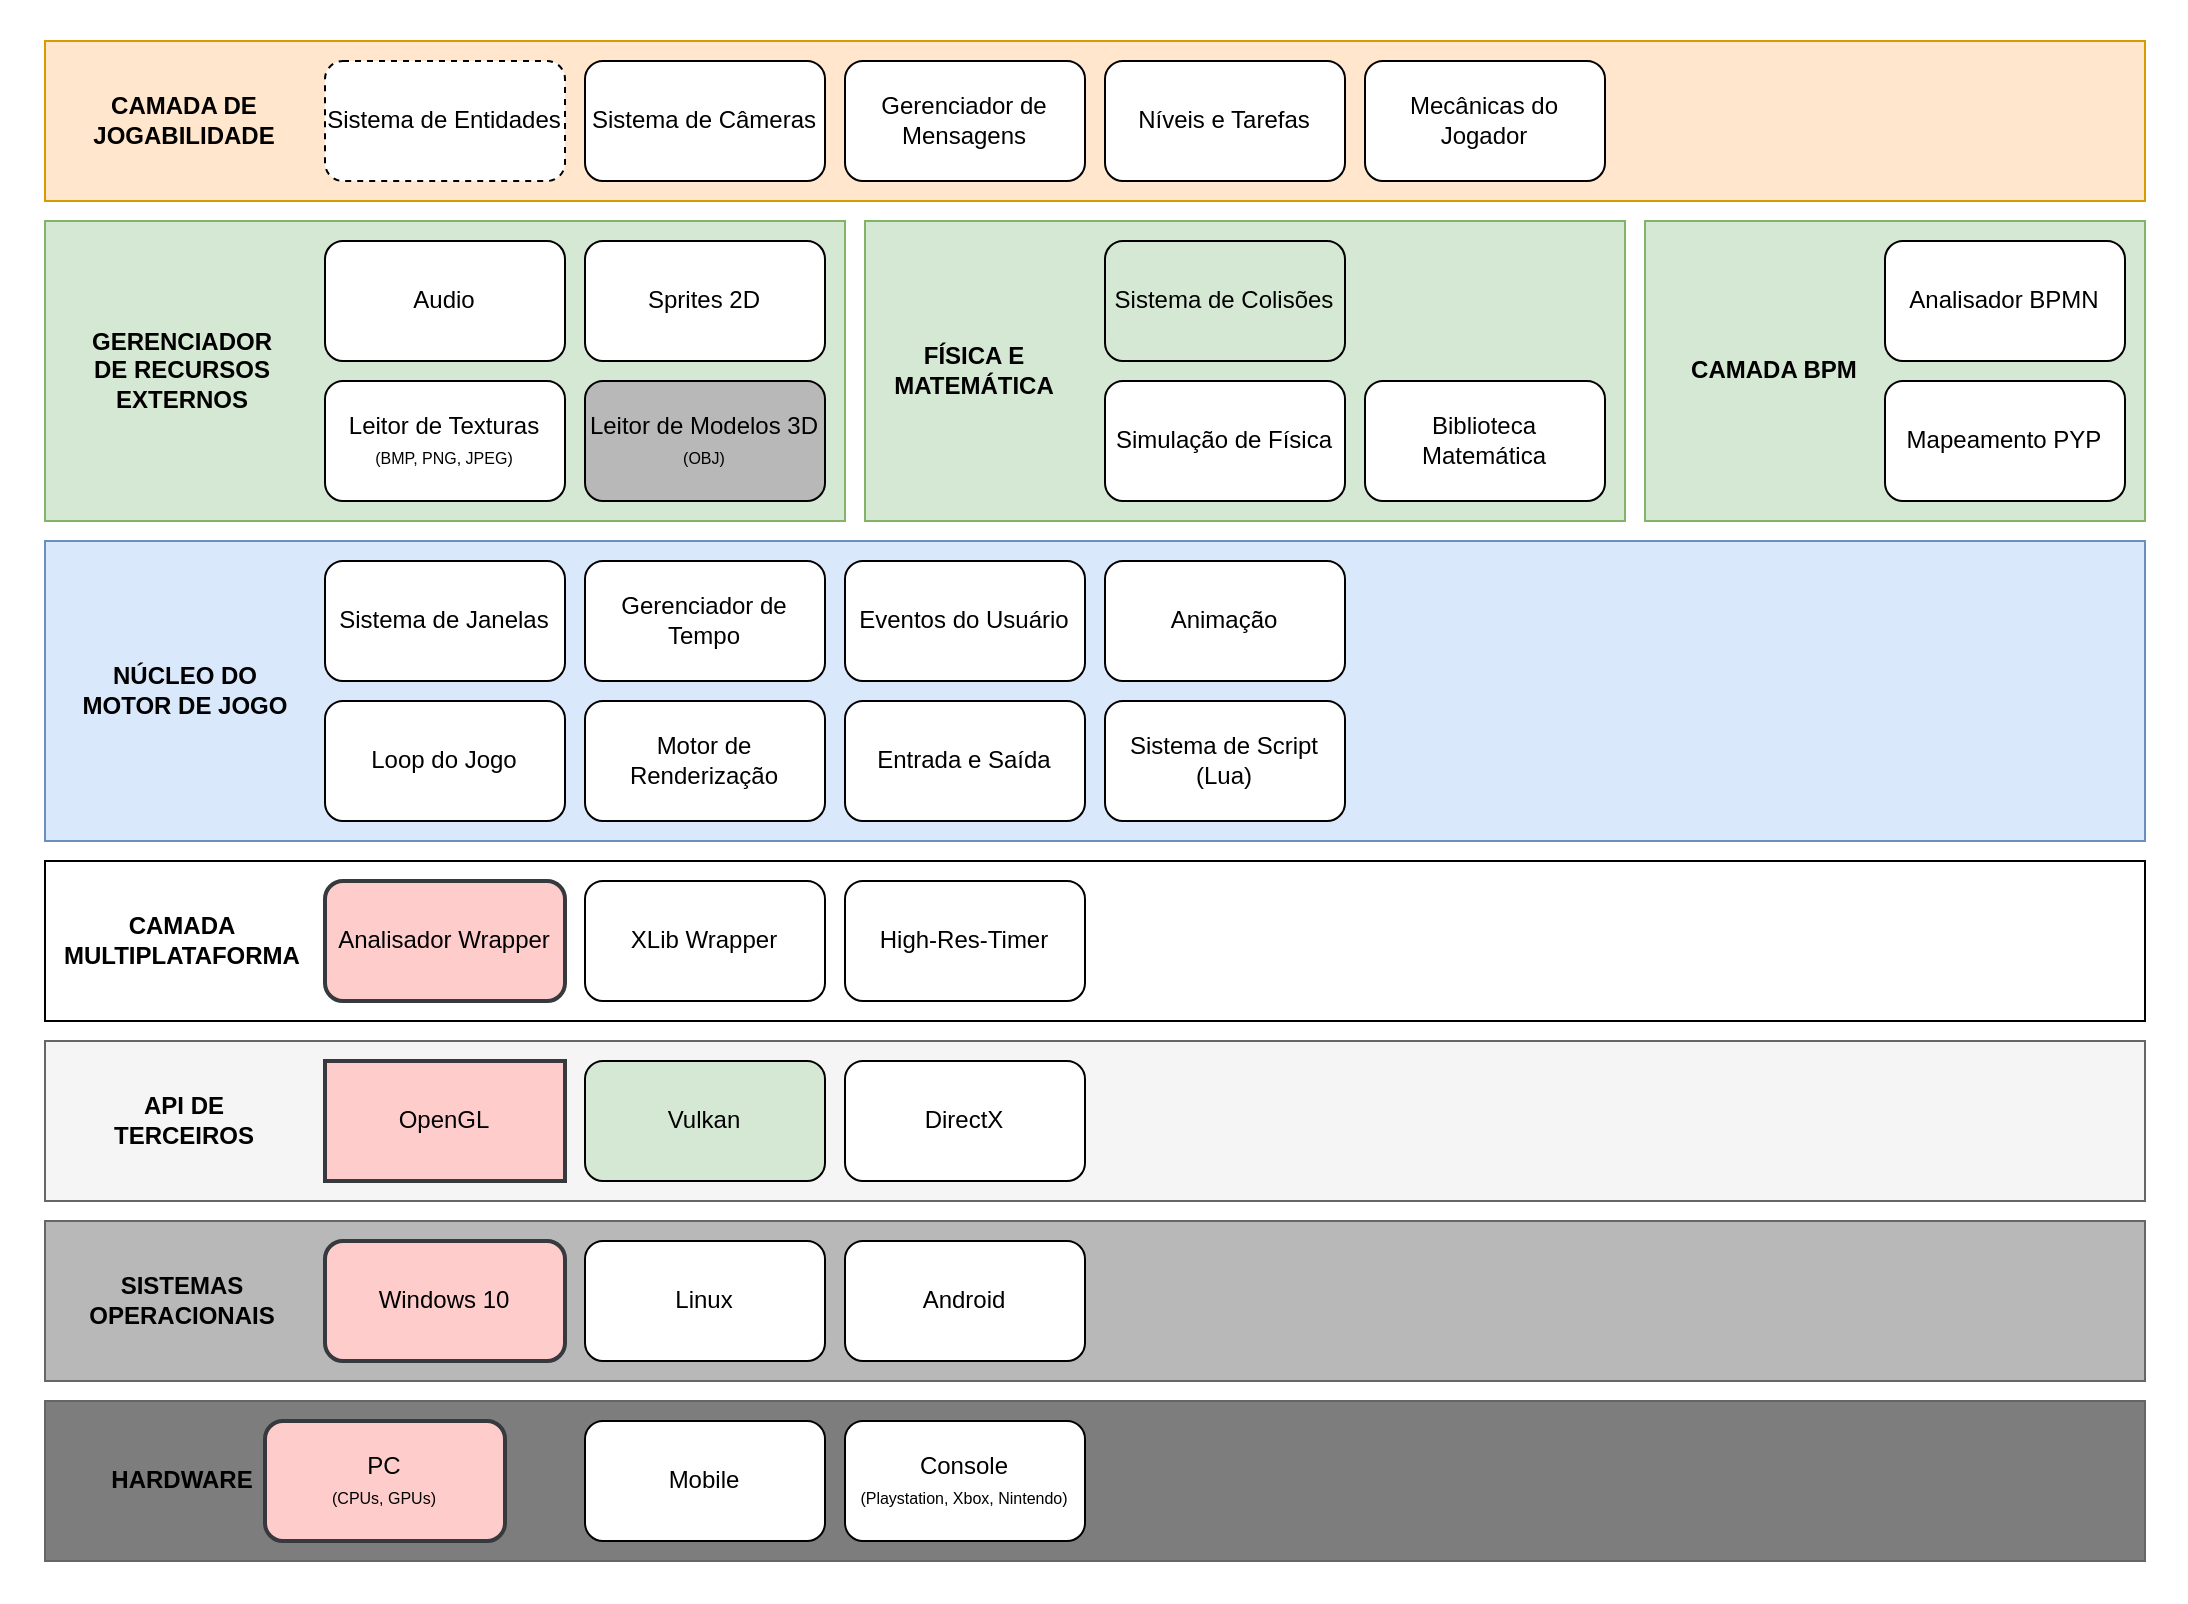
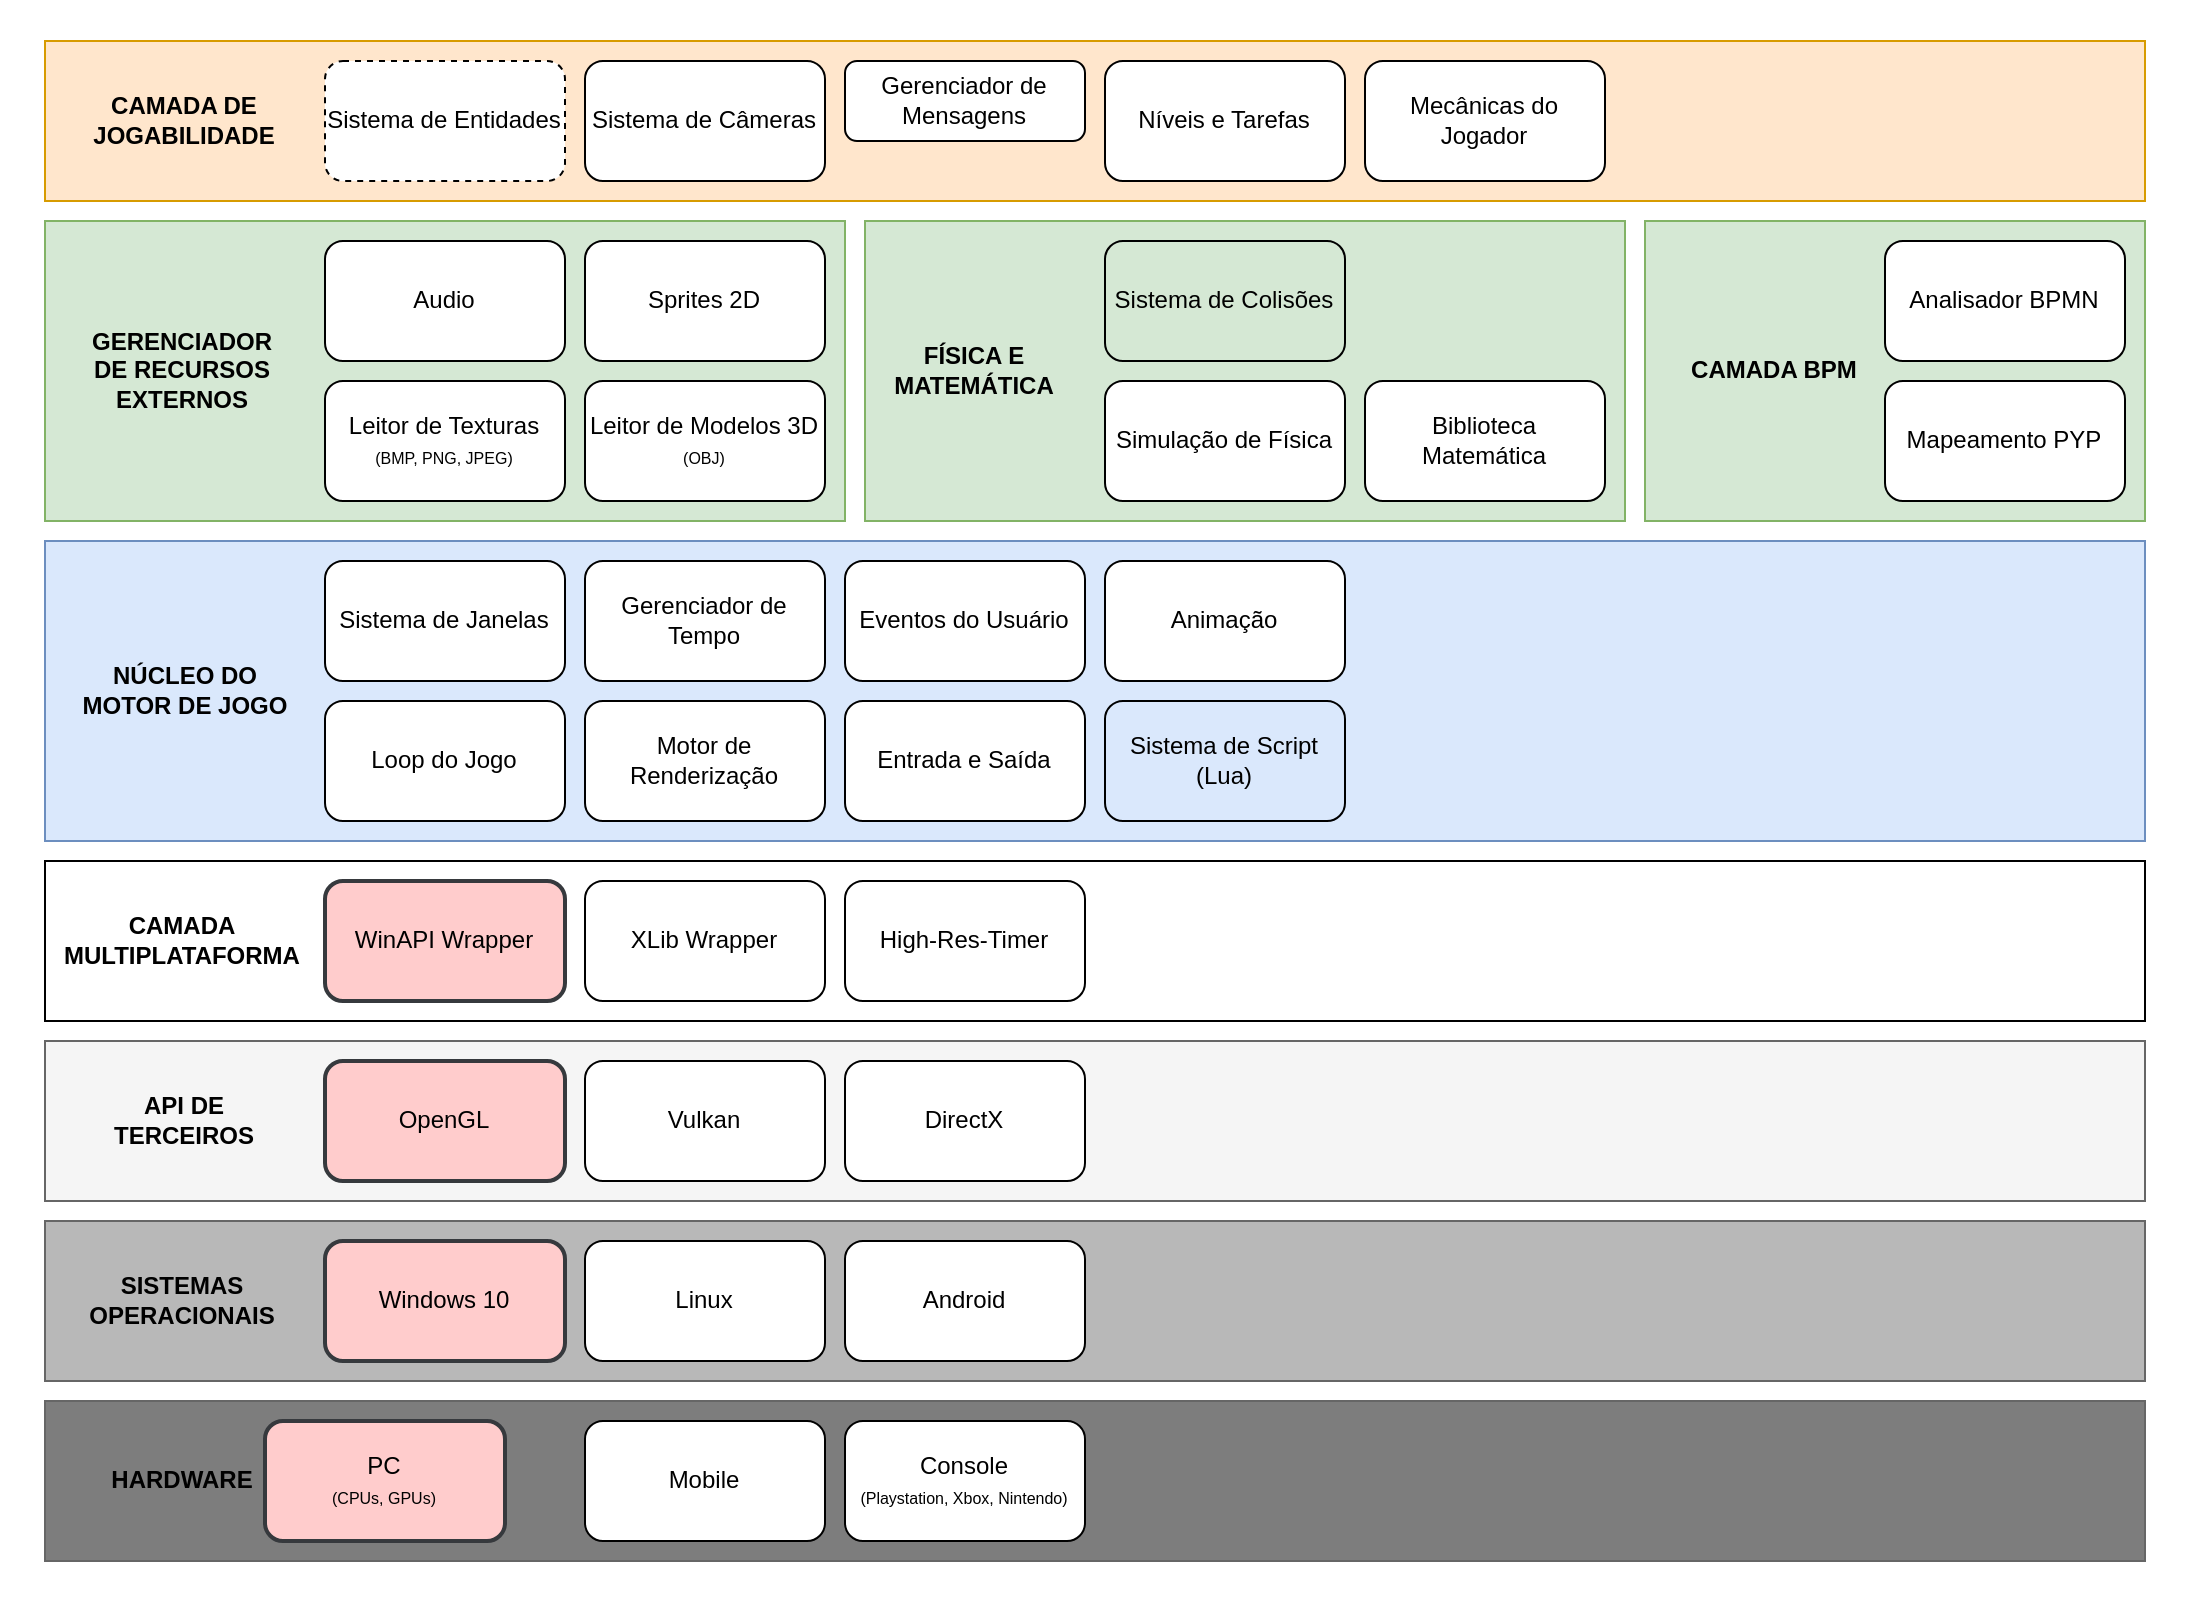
node "Gerenciador de Mensagens": size 240x120 -> 240x80
node "Leitor de Modelos 3D (OBJ)": fillcolor #b8b8b8 -> #ffffff
node "Sistema de Script (Lua)": fillcolor #ffffff -> #dae8fc
node "Analisador Wrapper": label "Analisador Wrapper" -> "WinAPI Wrapper"
node "OpenGL": shape rectangle -> rounded rectangle
node "Vulkan": fillcolor #d5e8d4 -> #ffffff
